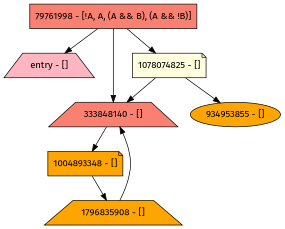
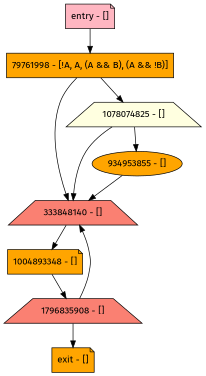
node "79761998 - [!A, A, (A && B), (A && !B)]": fillcolor salmon -> orange
edge "79761998 - [!A, A, (A && B), (A && !B)]" -> "entry - []": reversed
node "entry - []": shape trapezium -> note
node "1078074825 - []": shape note -> trapezium
edge "934953855 - []" -> "333848140 - []": added
node "1796835908 - []": fillcolor orange -> salmon
node "exit - []": added
